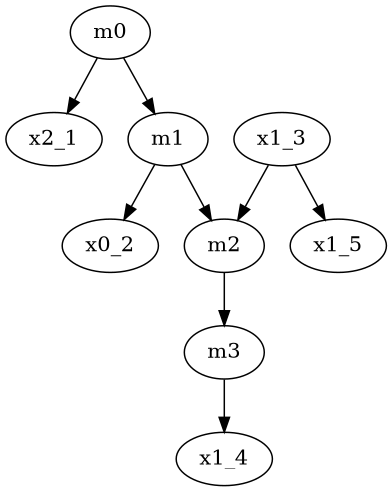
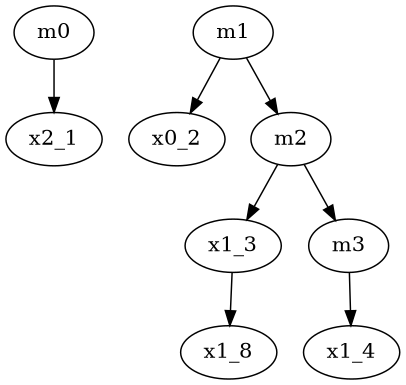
edge "m0" -> "m1": removed
edge "x1_3" -> "m2": reversed
node "x1_5": label "x1_5" -> "x1_8"
